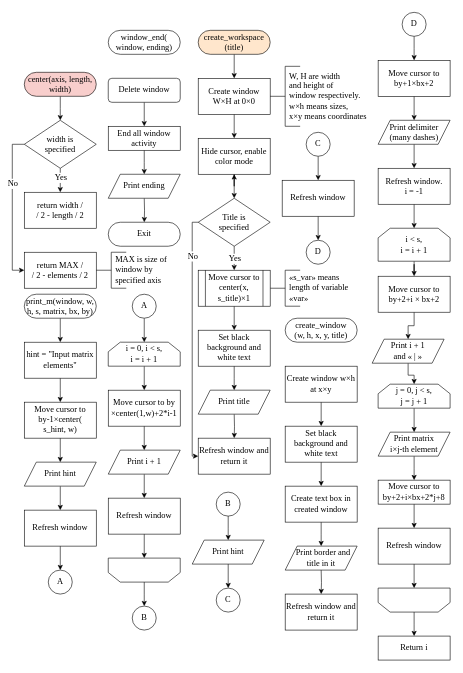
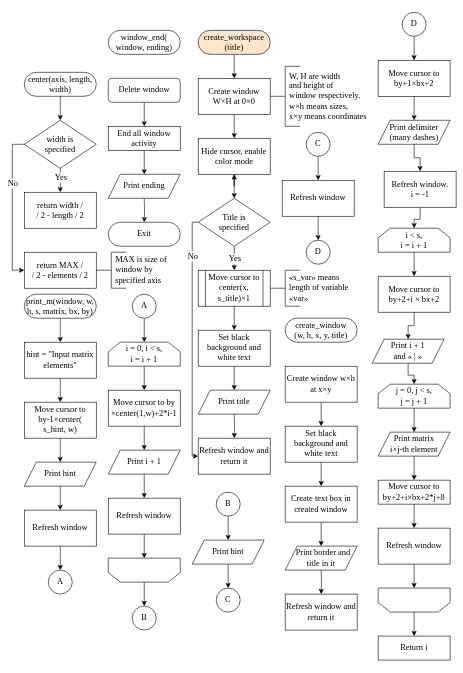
node "center(axis, length, width)": fillcolor #f8cecc -> #ffffff
node "Refresh window. i = -1": moved (414, 186) -> (420, 189)
node "i < s, i = i + 1": size 72x33 -> 72x24
